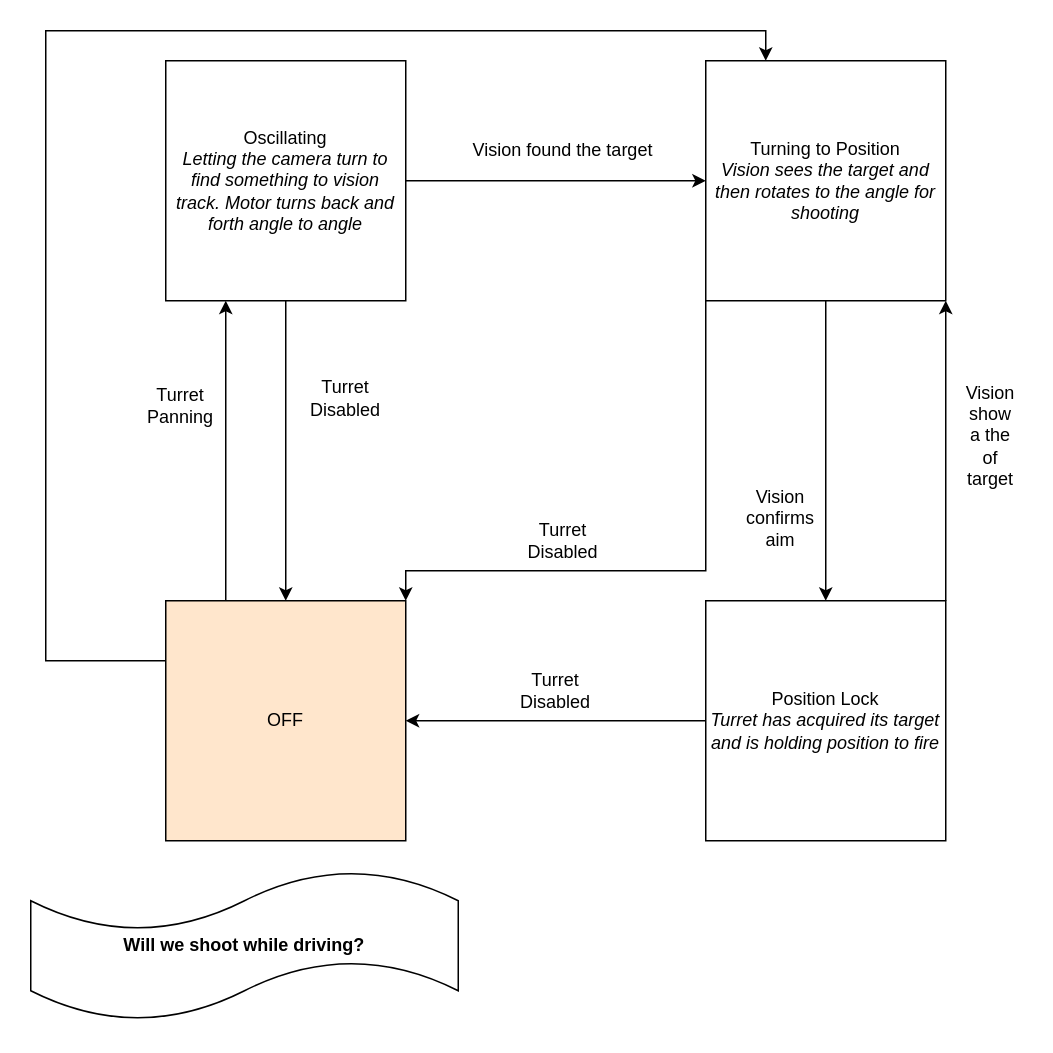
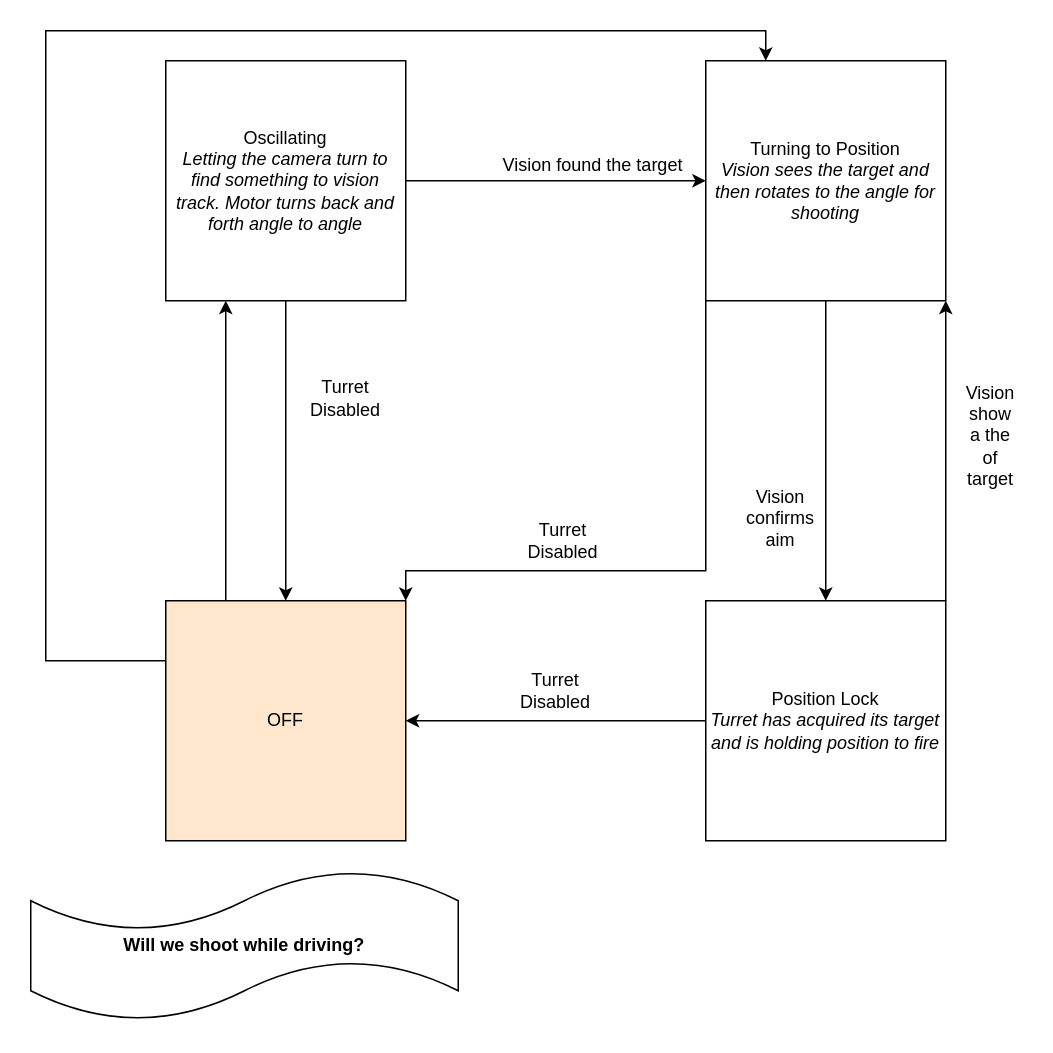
node "Vision found the target": moved (563, 151) -> (593, 166)
node "Turret Panning": removed
